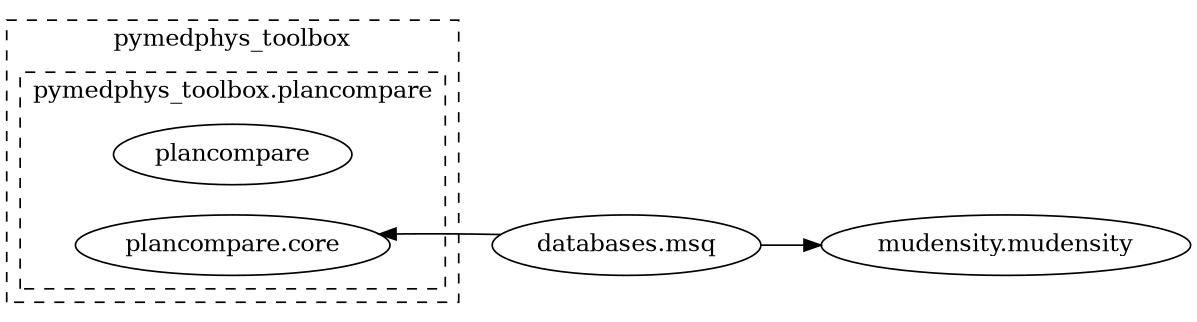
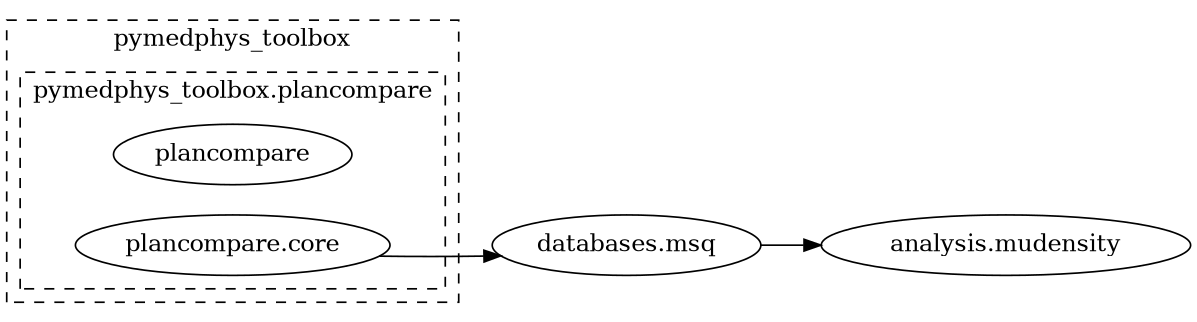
edge "databases.msq" -> "plancompare.core": reversed
node "mudensity.mudensity": label "mudensity.mudensity" -> "analysis.mudensity"
